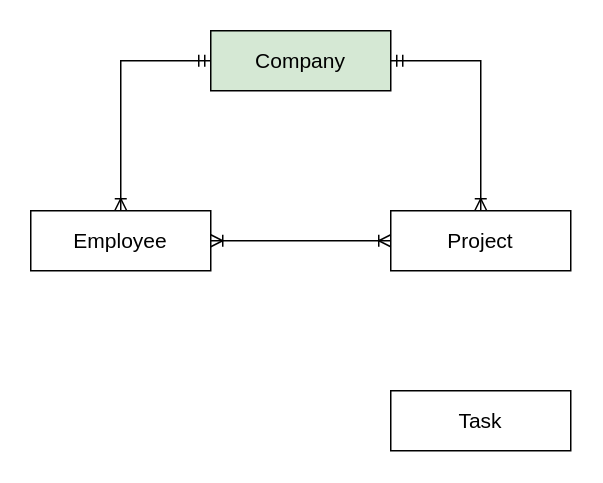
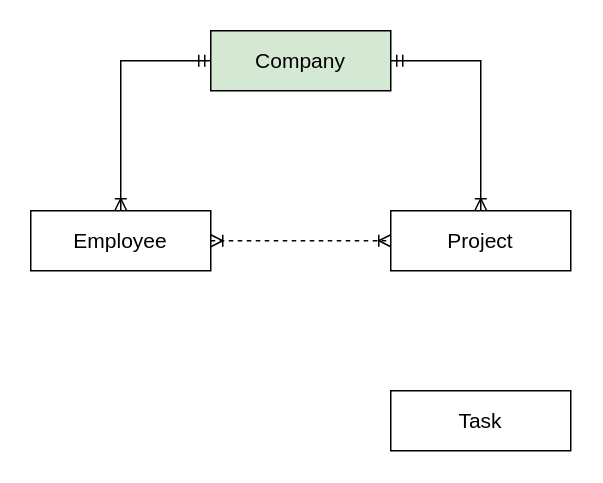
edge "Employee" -- "Project": style solid -> dashed
